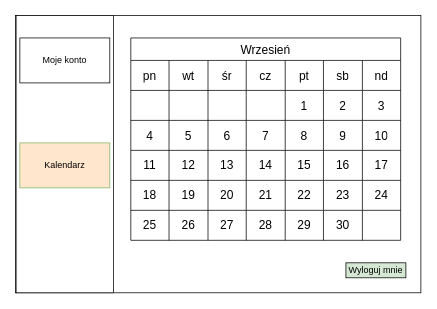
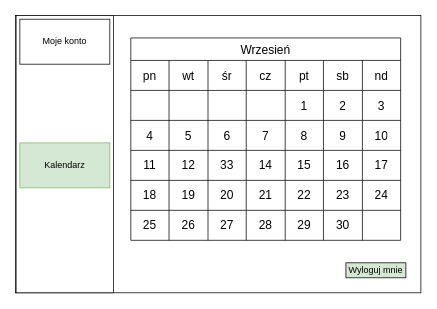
node "Moje konto": moved (65, 60) -> (65, 42)
node "Kalendarz": fillcolor #ffe6cc -> #d5e8d4
node "13": label "13" -> "33"
